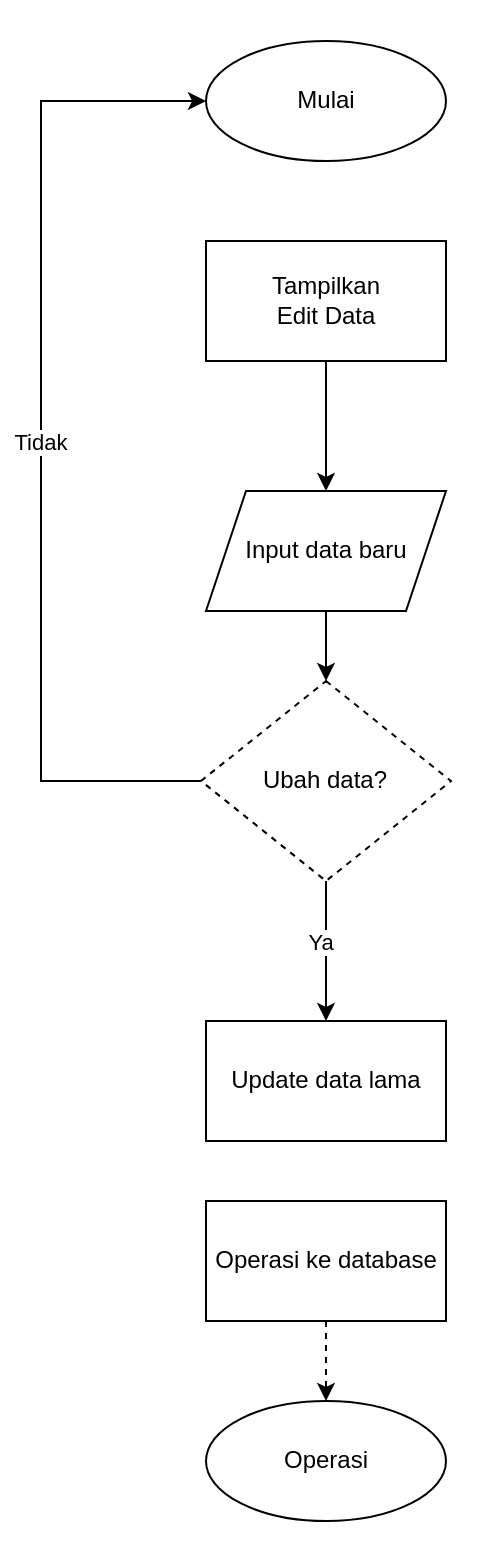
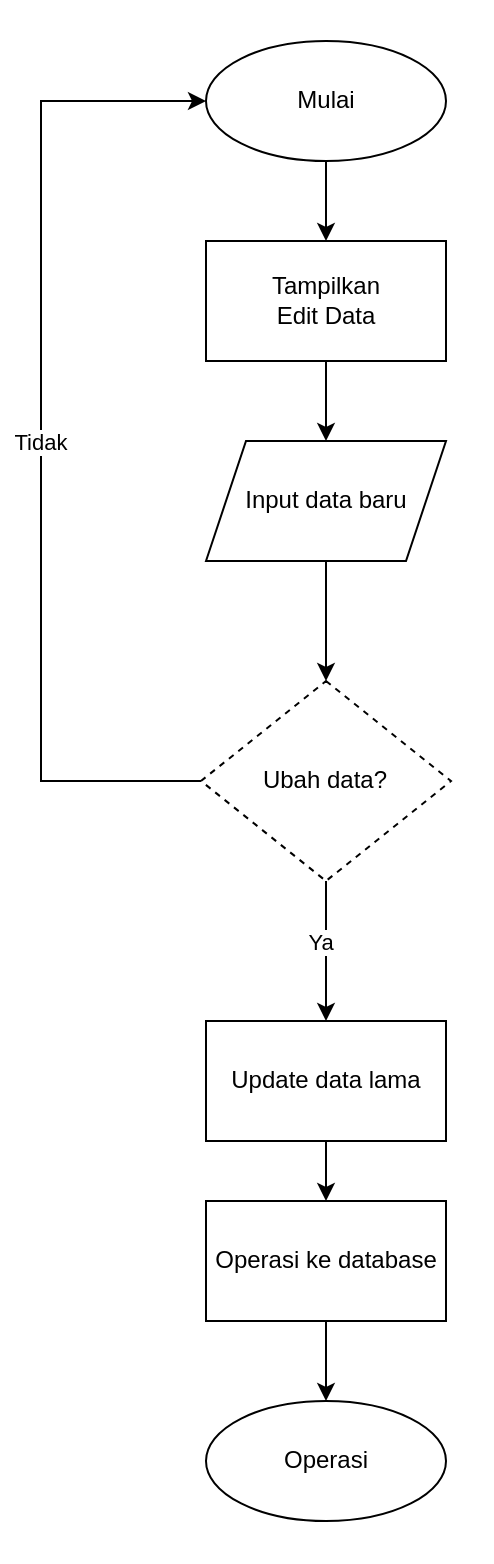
edge "Mulai" -> "Tampilkan Edit Data": added
node "Input data baru": moved (326, 551) -> (326, 501)
edge "Update data lama" -> "Operasi ke database": added
edge "Operasi ke database" -> "Operasi": style dashed -> solid
